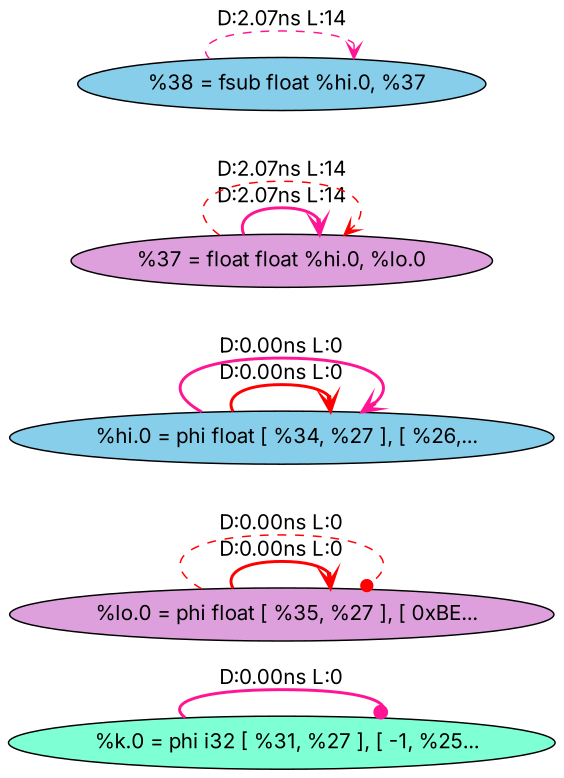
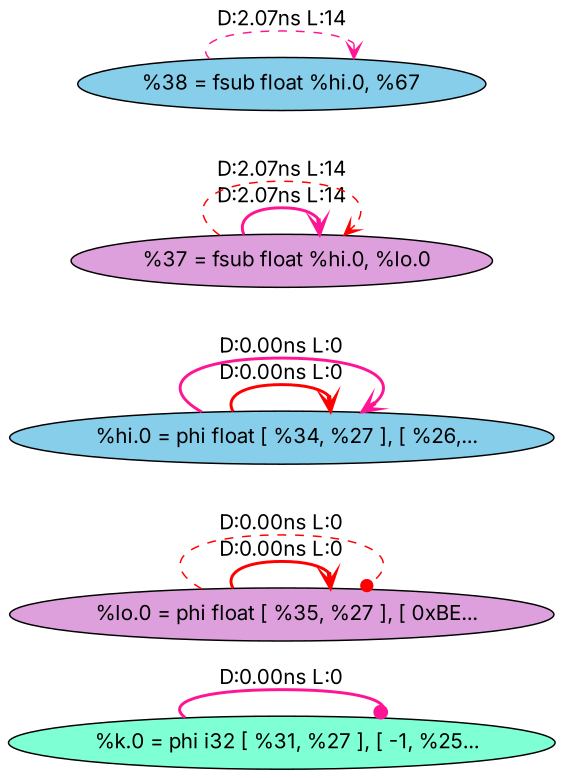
node "%38 = fsub float %hi.0, %37": label "%38 = fsub float %hi.0, %37" -> "%38 = fsub float %hi.0, %67"
node "%37 = float float %hi.0, %lo.0": label "%37 = float float %hi.0, %lo.0" -> "%37 = fsub float %hi.0, %lo.0"
